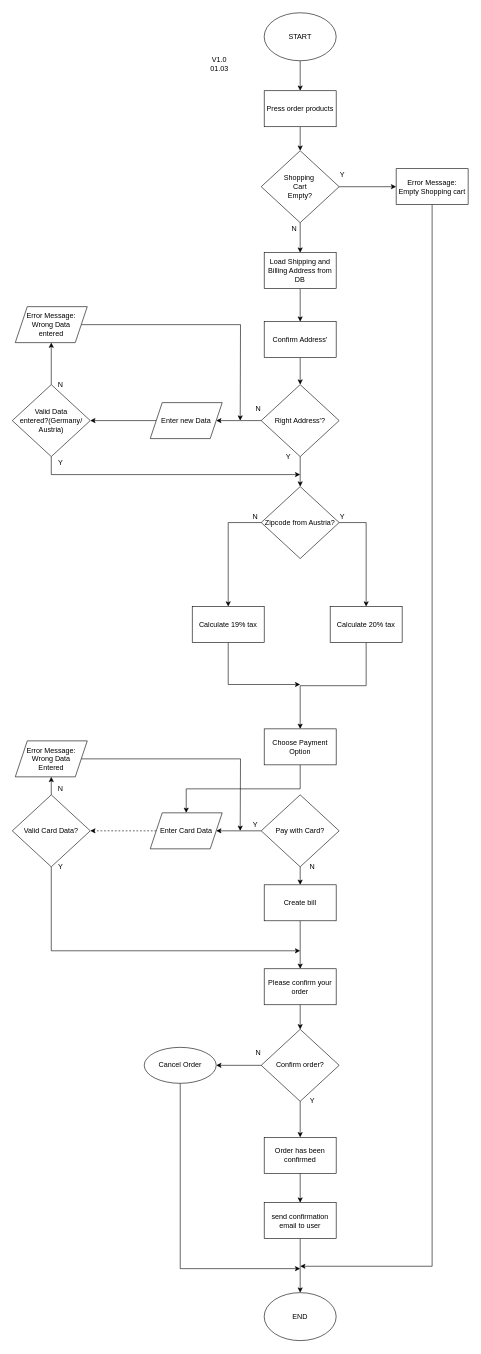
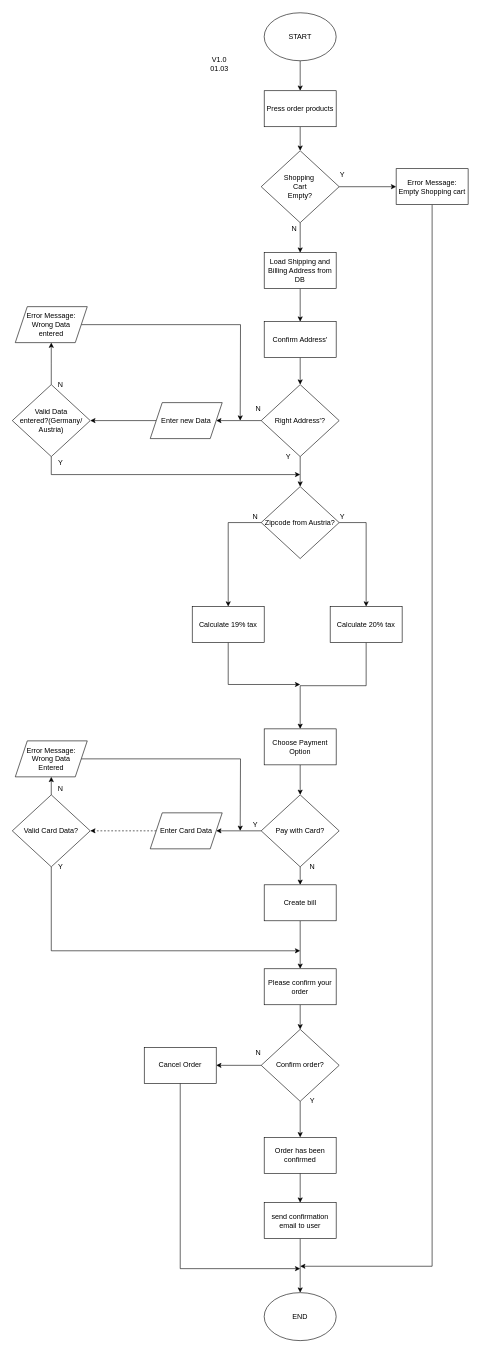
edge "Choose Payment Option" -> "Enter Card Data": now "Choose Payment Option" -> "Pay with Card?"
node "Cancel Order": shape ellipse -> rectangle
